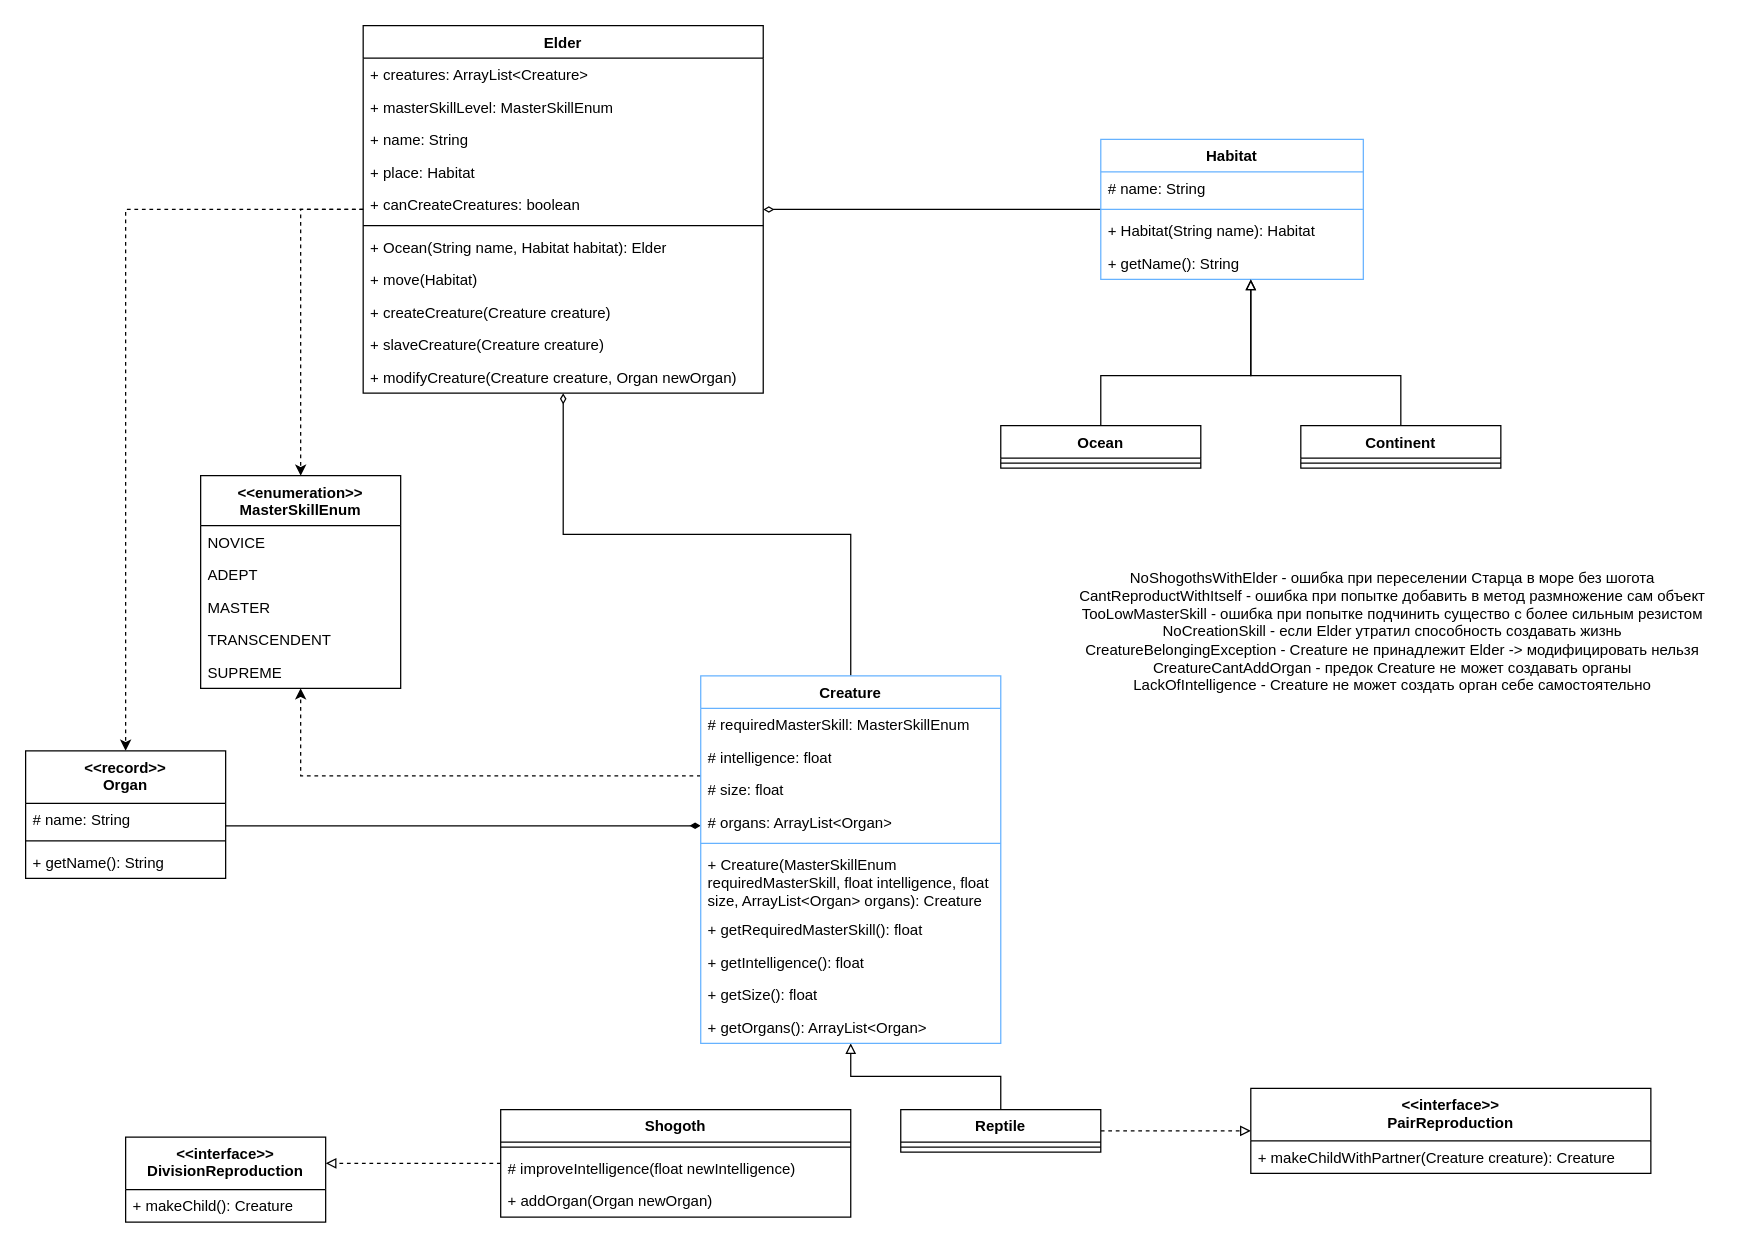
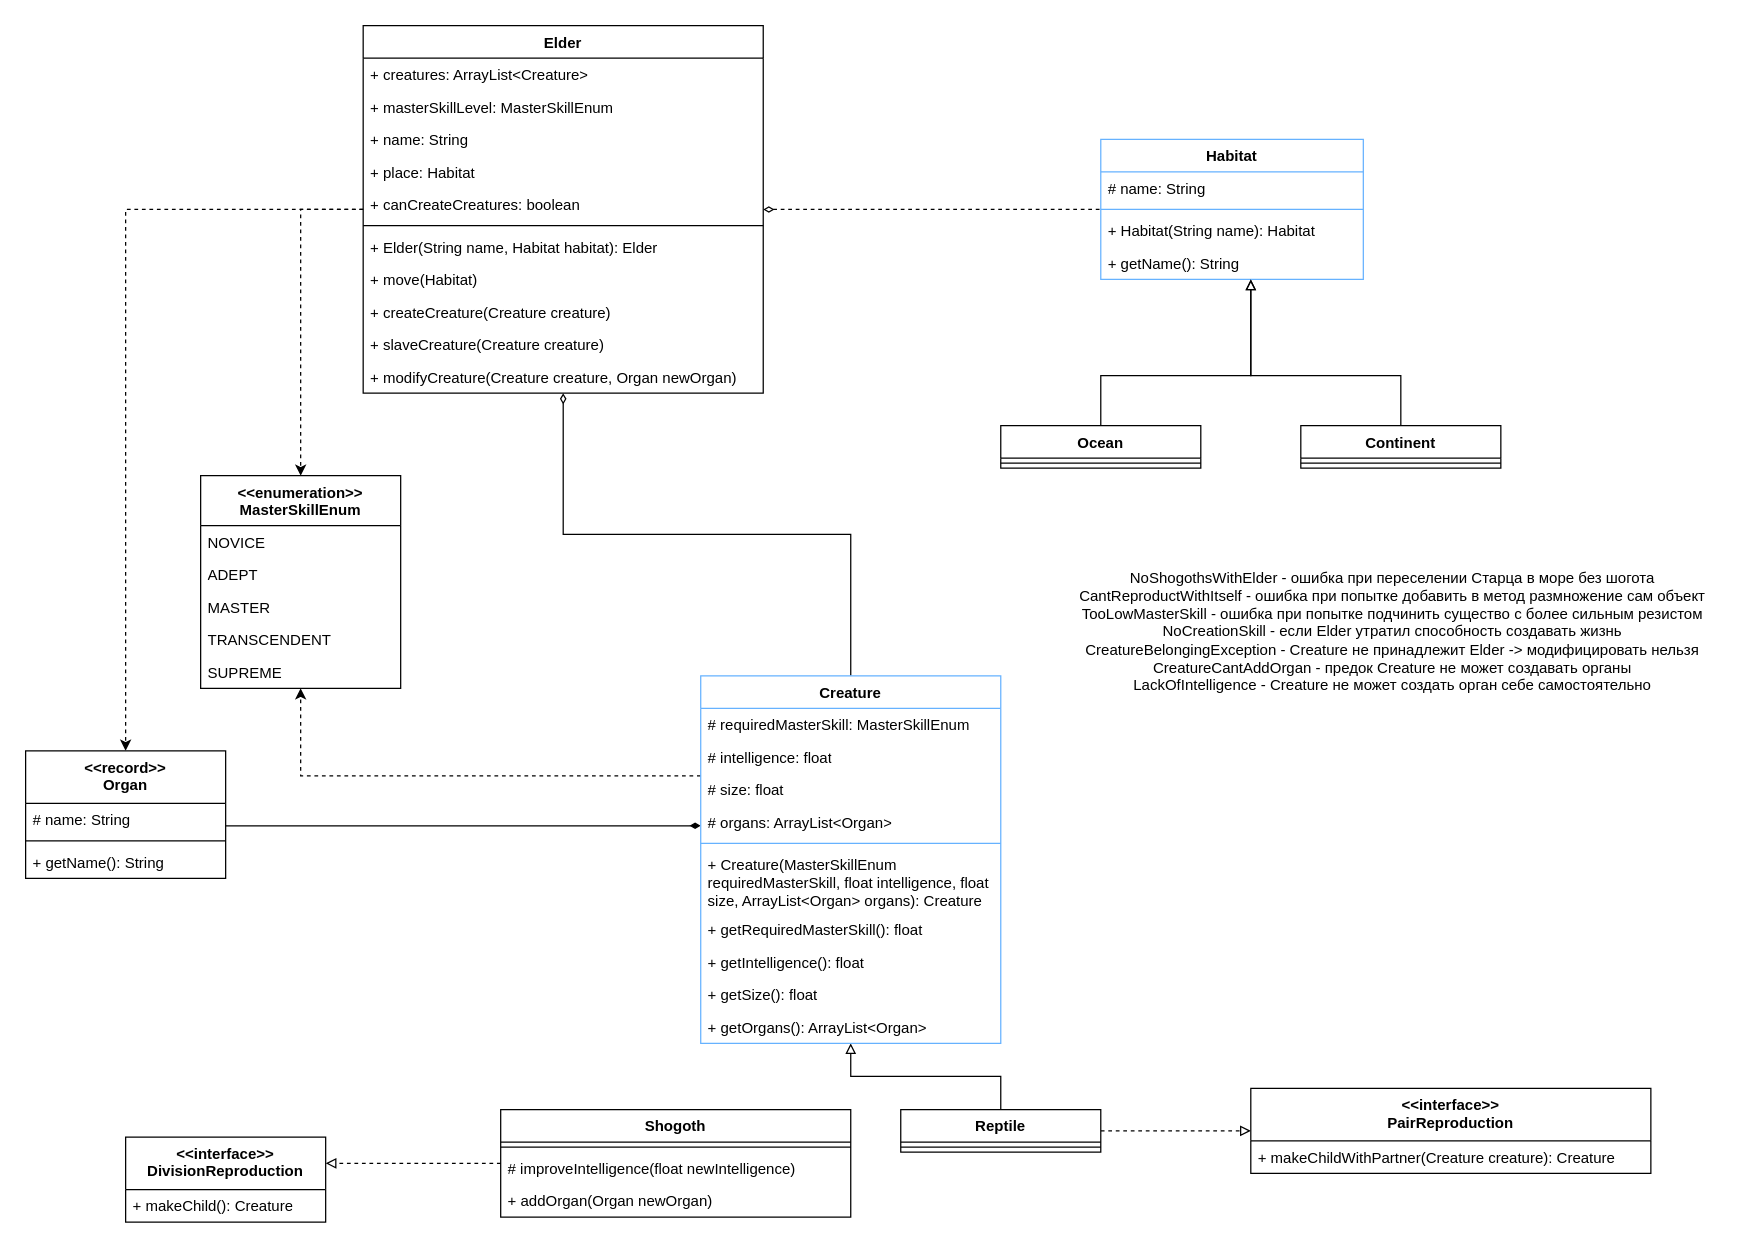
edge "Habitat" -> "Elder": style solid -> dashed
node "+ Ocean(String name, Habitat habitat): Elder": label "+ Ocean(String name, Habitat habitat): Elder" -> "+ Elder(String name, Habitat habitat): Elder"
